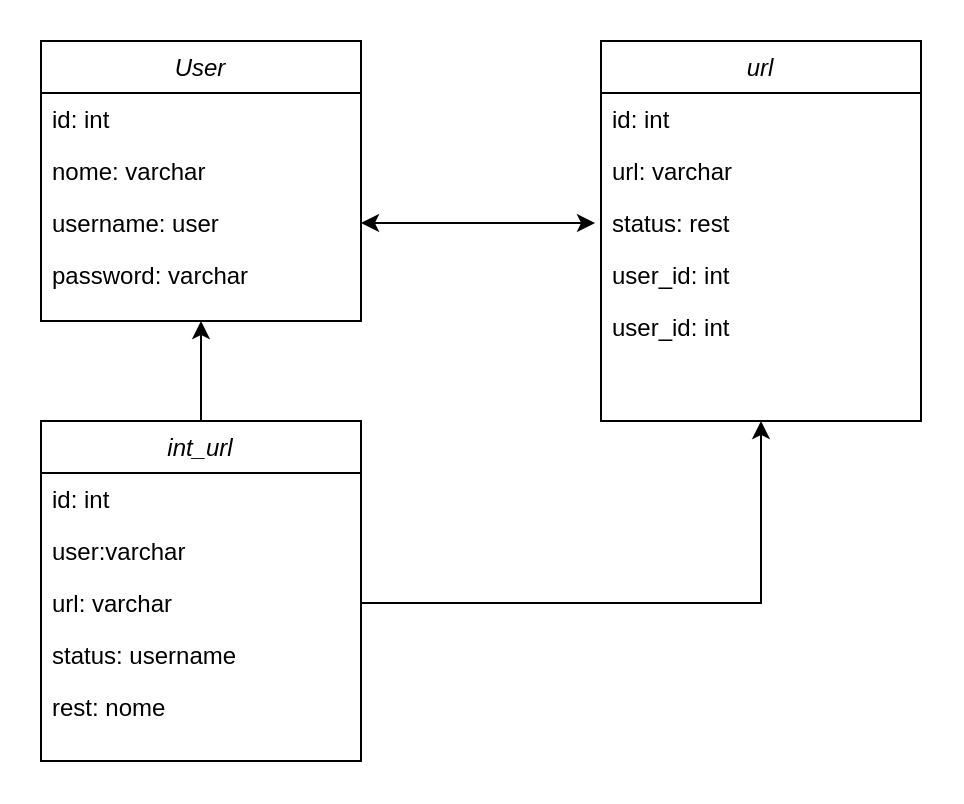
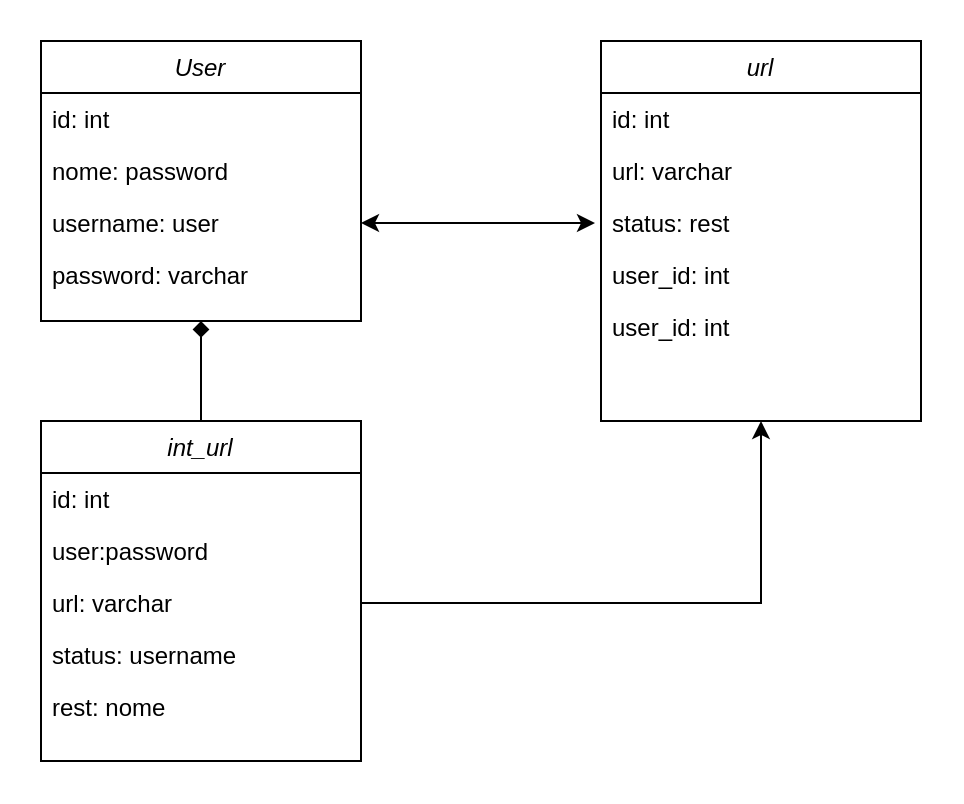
node "nome: varchar": label "nome: varchar" -> "nome: password"
edge "int_url" -> "User": arrowhead classic -> diamond
node "user:varchar": label "user:varchar" -> "user:password"
